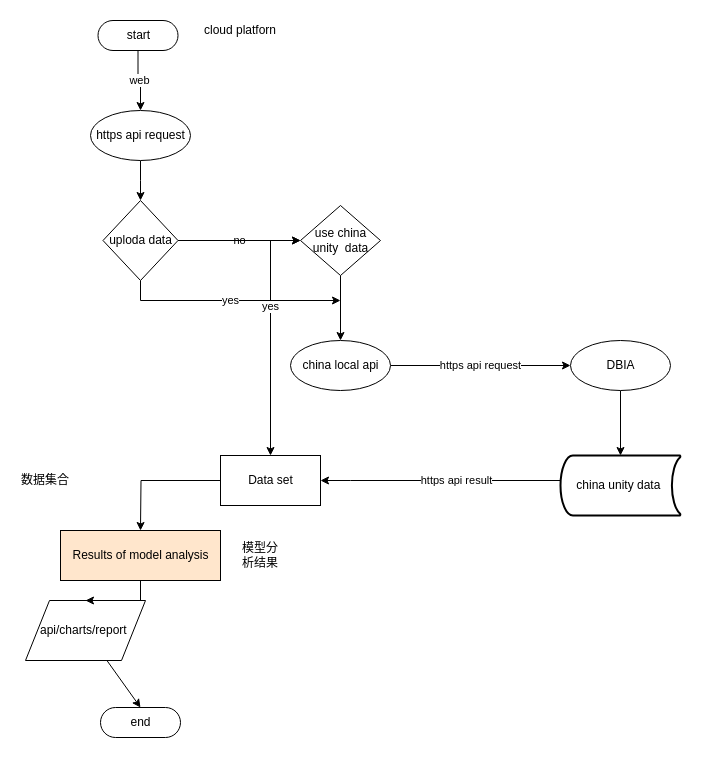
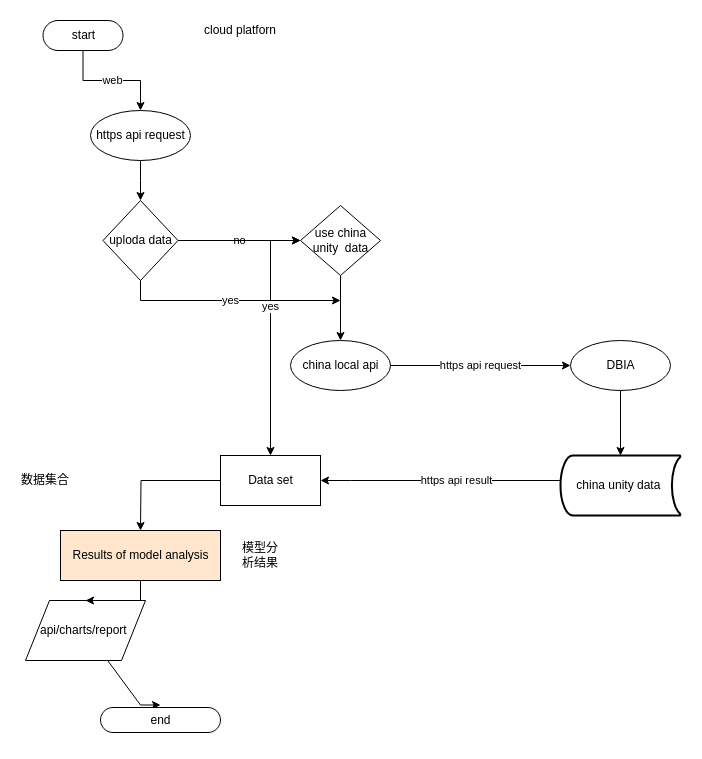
node "start": moved (138, 36) -> (83, 36)
node "end": size 80x30 -> 120x25
